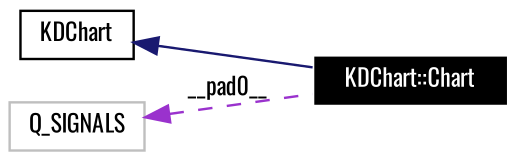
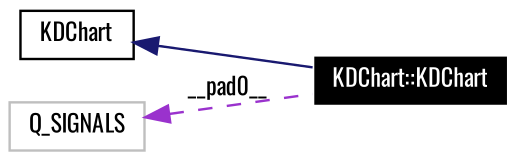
node "KDChart::Chart": label "KDChart::Chart" -> "KDChart::KDChart"
